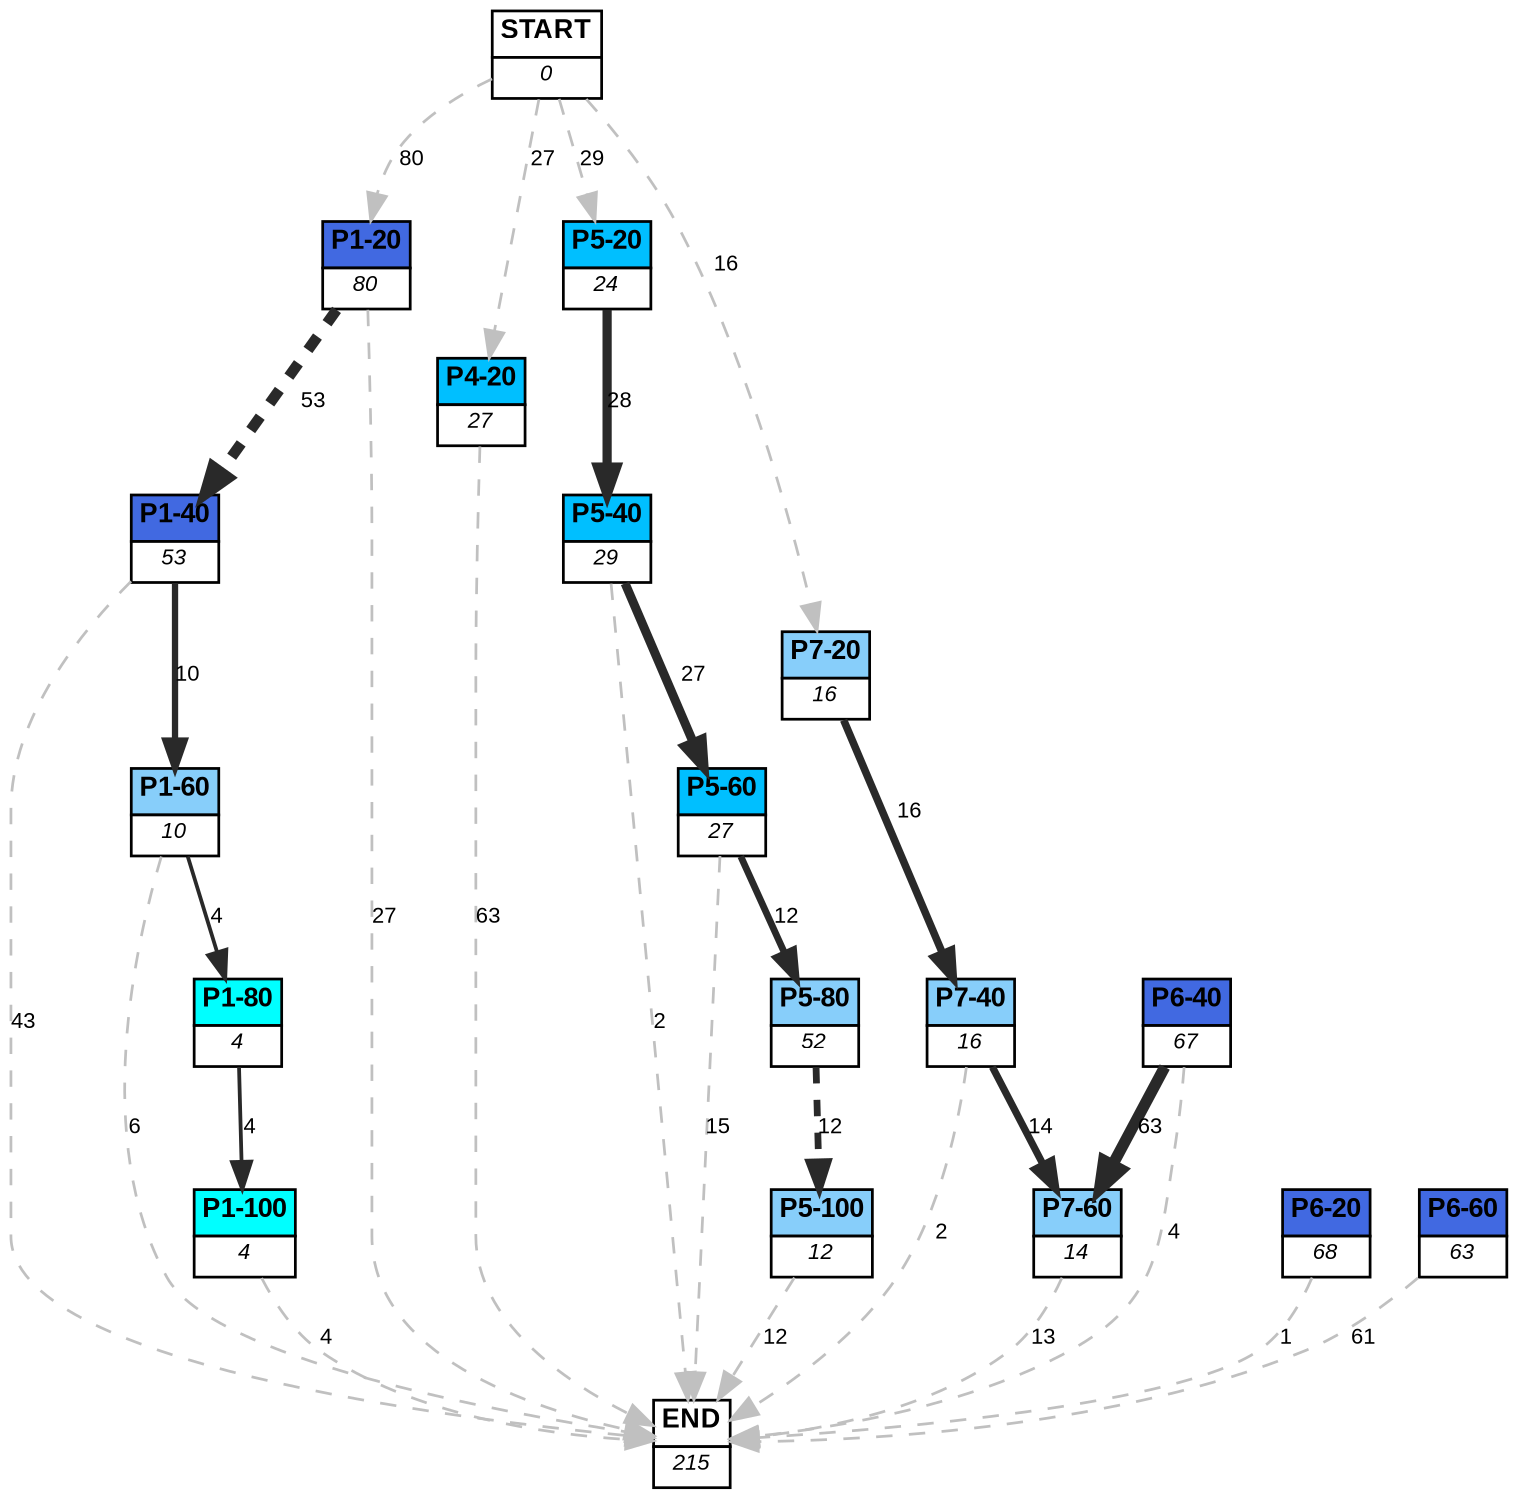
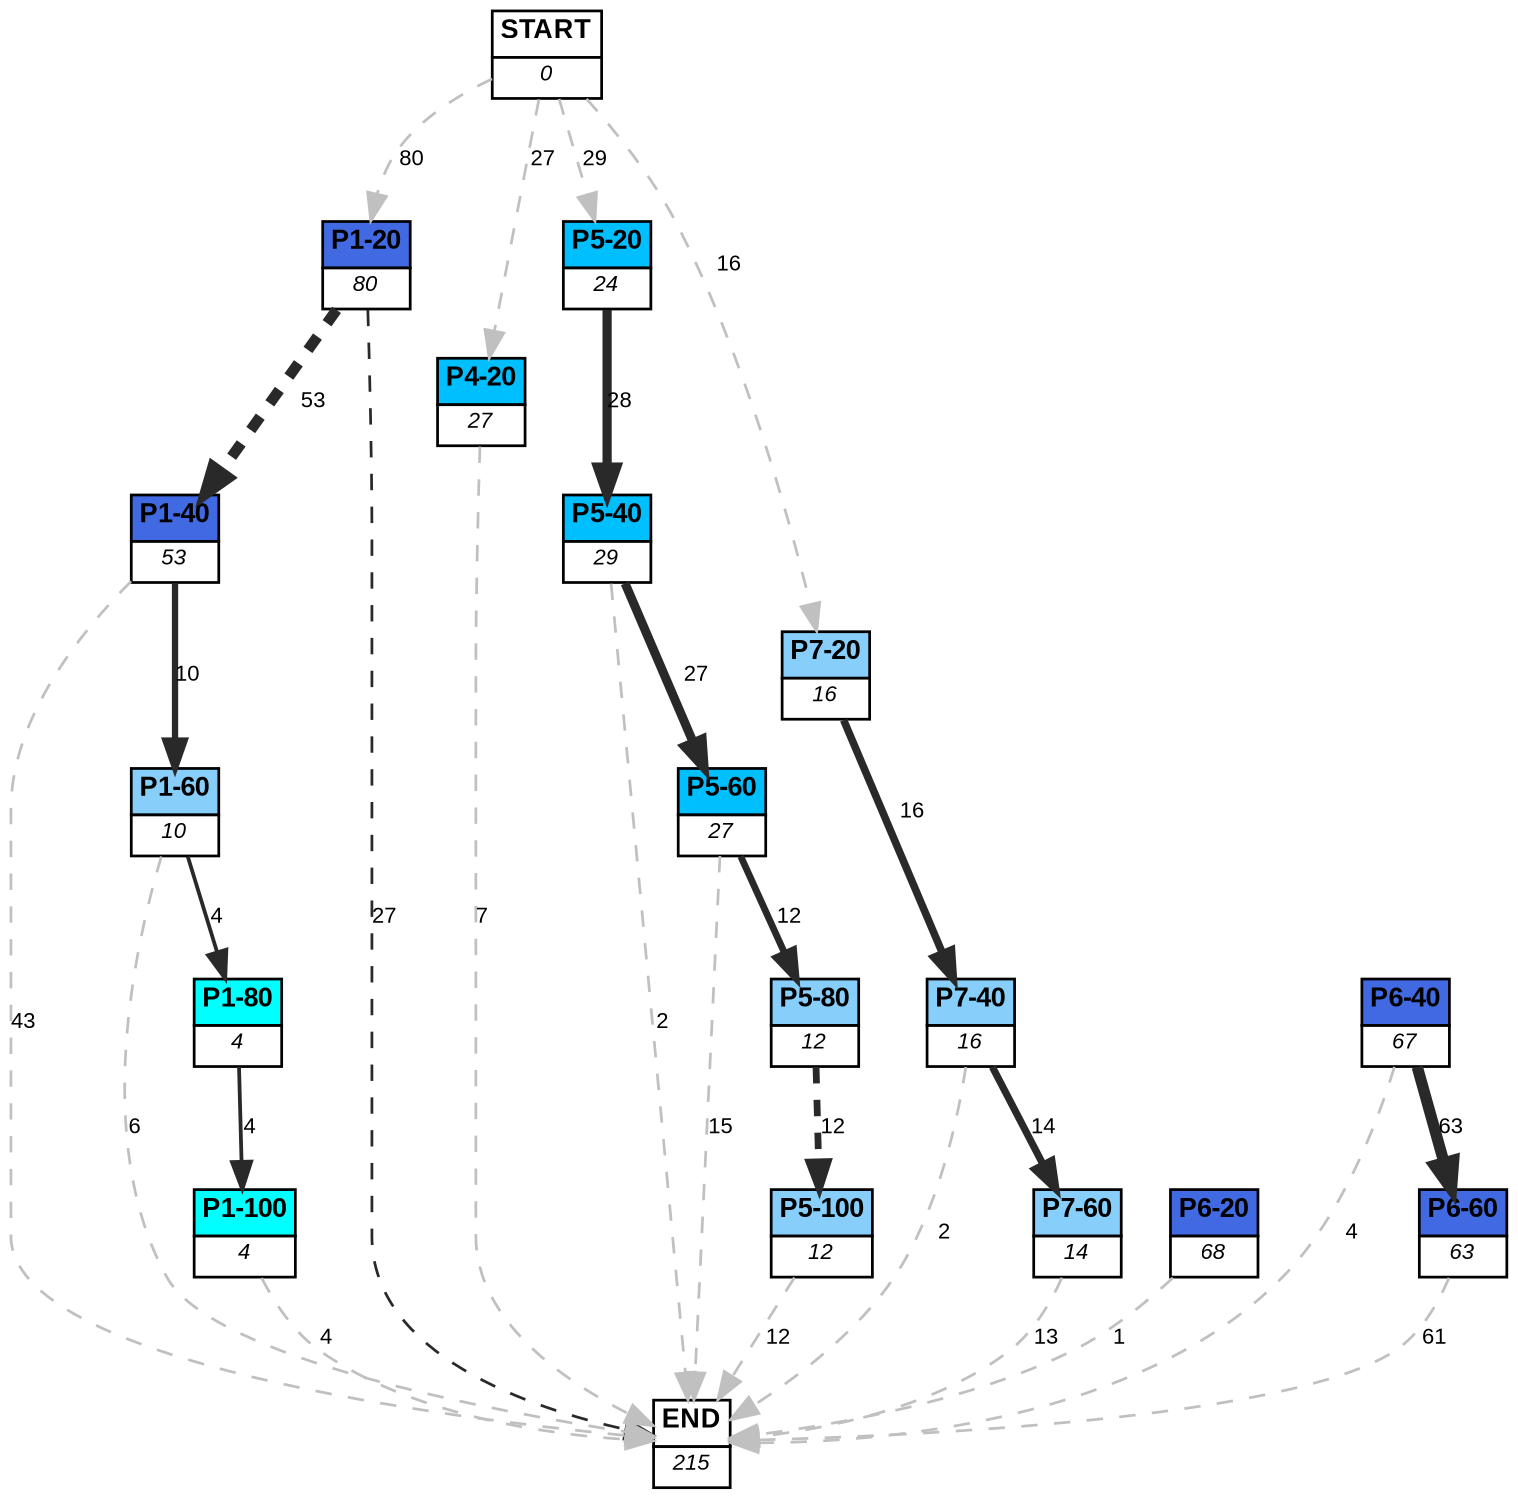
edge "P4-20" -> "END": label "63" -> "7"
edge "P1-20" -> "END": color grey -> grey16
node "P5-80": text "52" -> "12"
edge "P6-40" -> "P7-60": now "P6-40" -> "P6-60"
